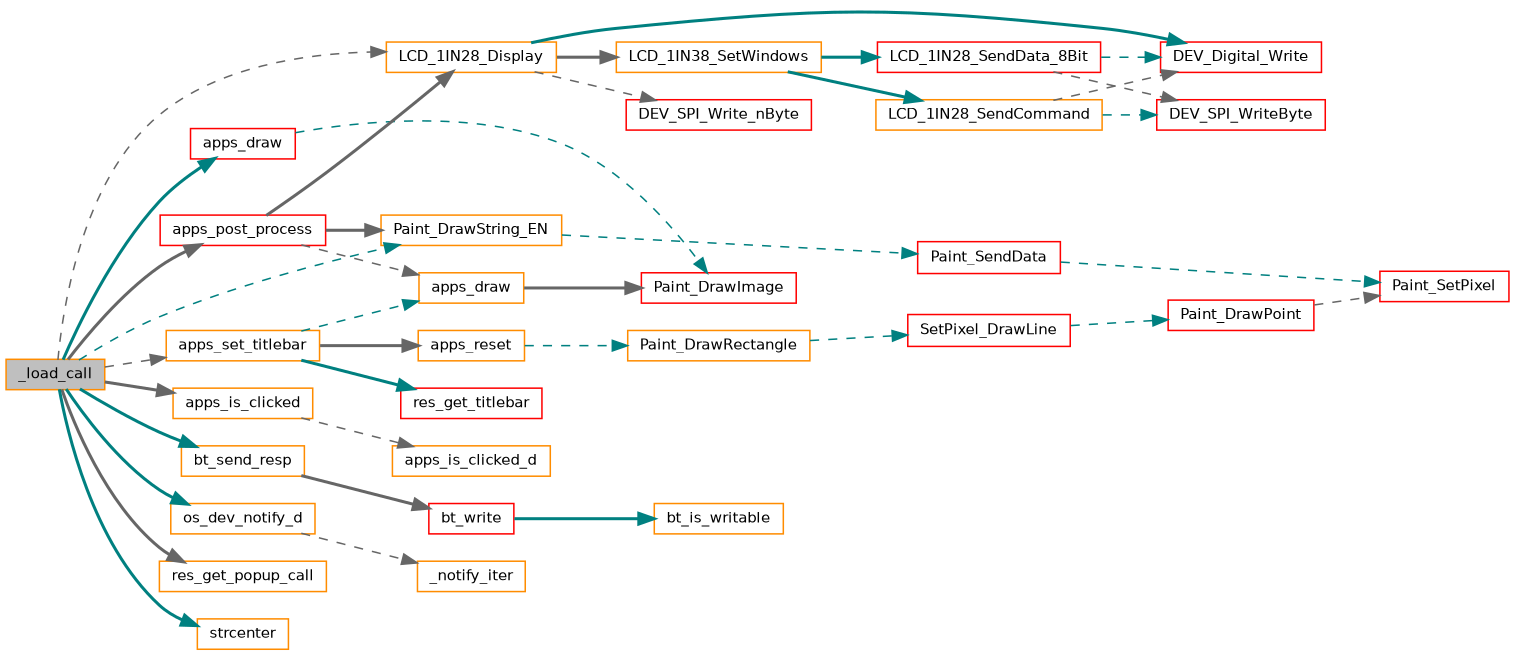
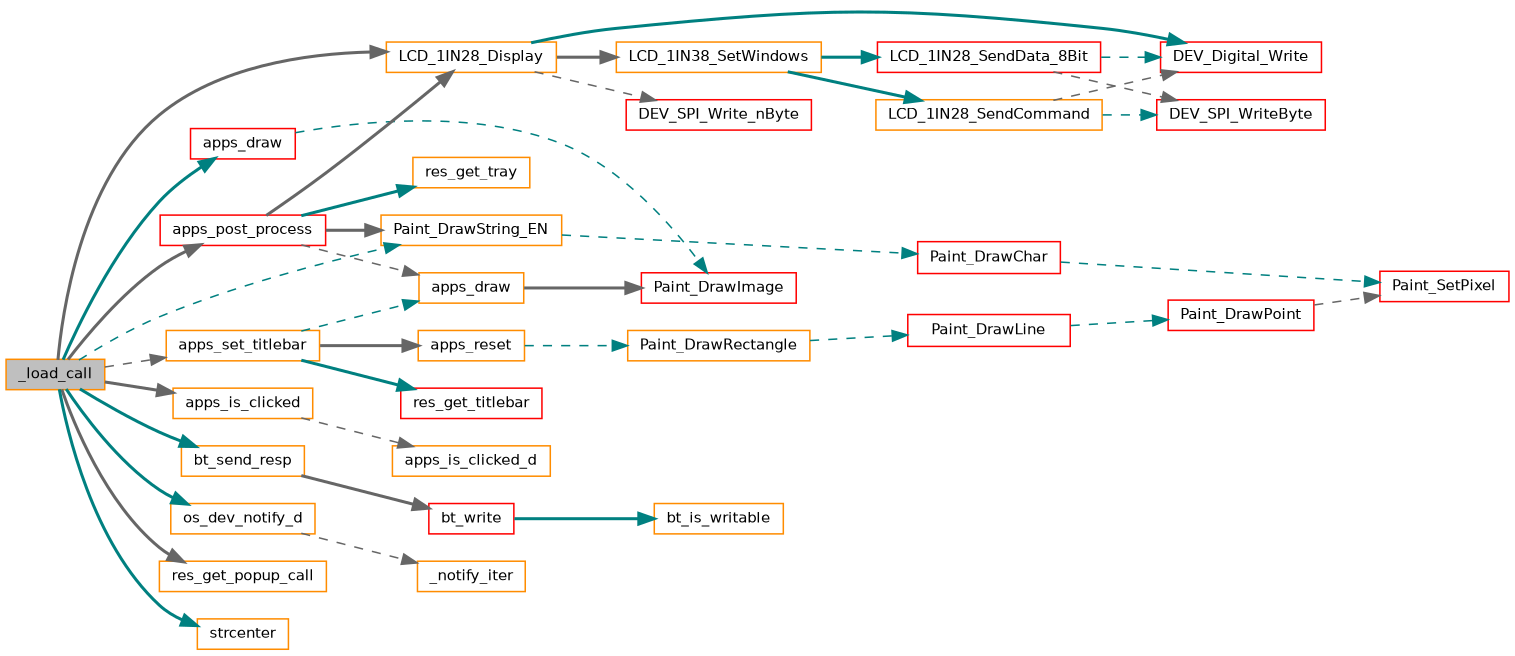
edge "_load_call" -> "LCD_1IN28_Display": style dashed -> bold
node "res_get_tray": added
node "Paint_SendData": label "Paint_SendData" -> "Paint_DrawChar"
node "SetPixel_DrawLine": label "SetPixel_DrawLine" -> "Paint_DrawLine"
